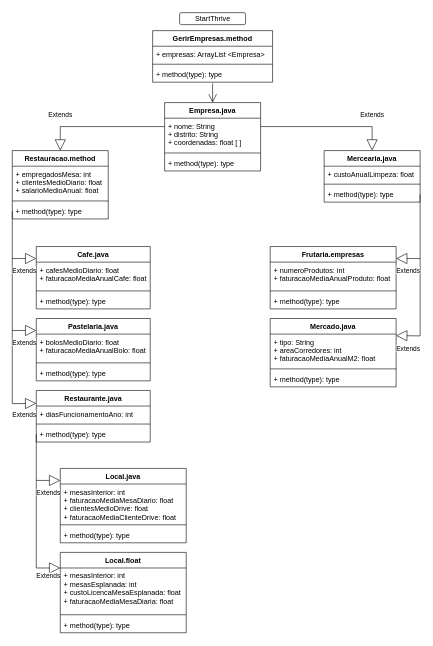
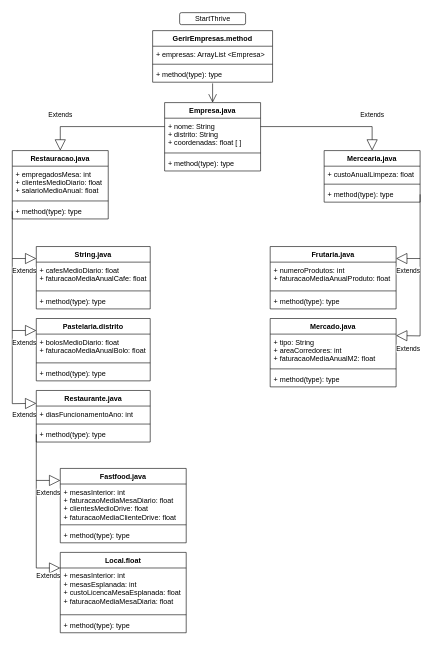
node "Restauracao.method": label "Restauracao.method" -> "Restauracao.java"
node "Cafe.java": label "Cafe.java" -> "String.java"
node "Frutaria.empresas": label "Frutaria.empresas" -> "Frutaria.java"
node "Pastelaria.java": label "Pastelaria.java" -> "Pastelaria.distrito"
node "Local.java": label "Local.java" -> "Fastfood.java"
